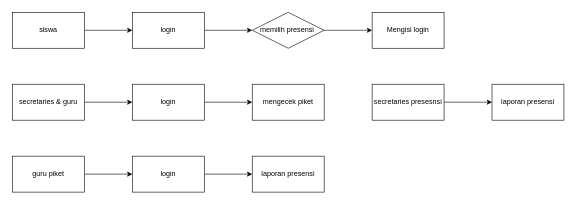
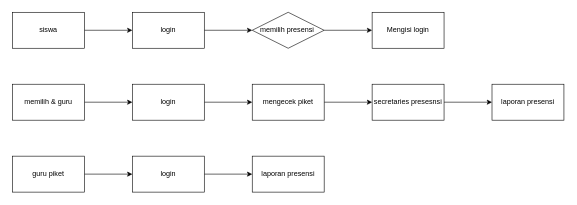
node "secretaries & guru": label "secretaries & guru" -> "memilih & guru"
edge "mengecek piket" -> "secretaries presesnsi": added
